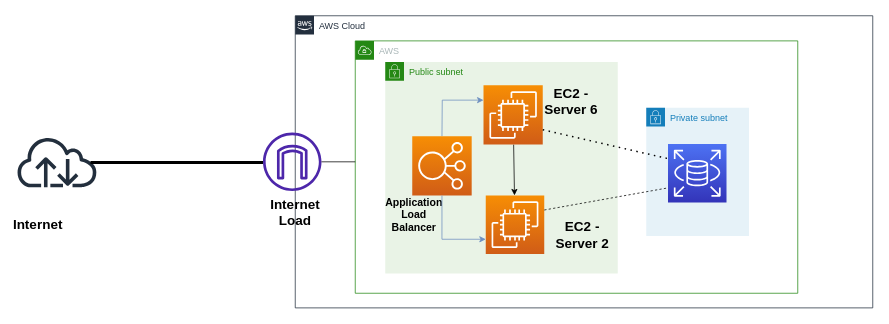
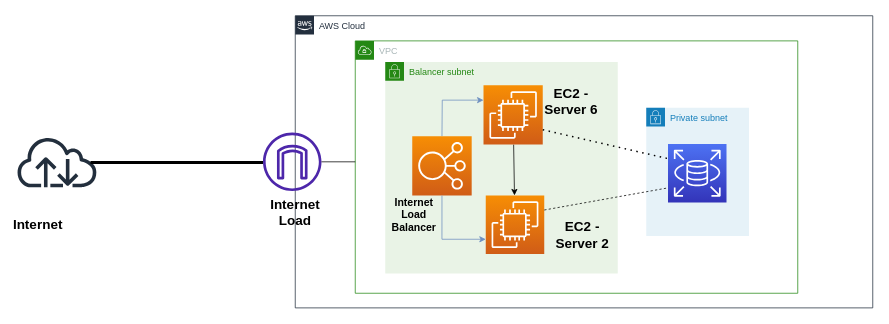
node "AWS": label "AWS" -> "VPC"
node "Public subnet": label "Public subnet" -> "Balancer subnet"
node "Application Load Balancer": label "Application Load Balancer" -> "Internet Load Balancer"
